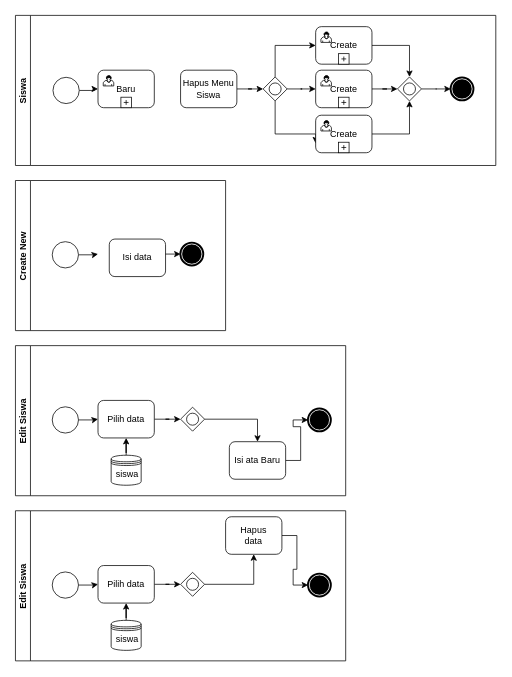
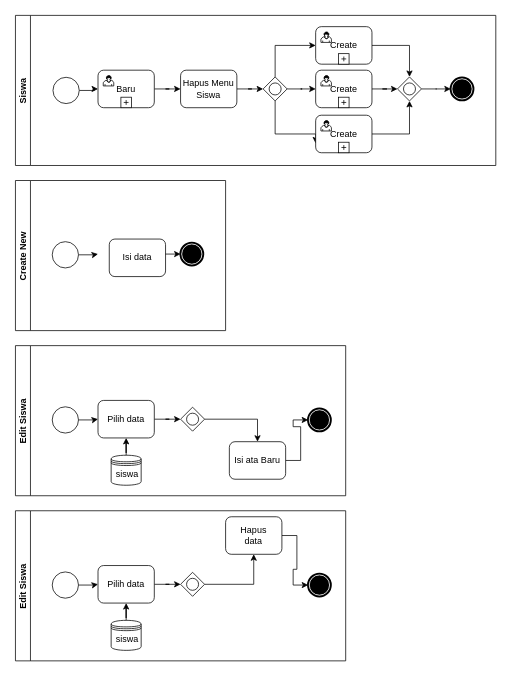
edge "Baru" -> "Hapus Menu Siswa": added
